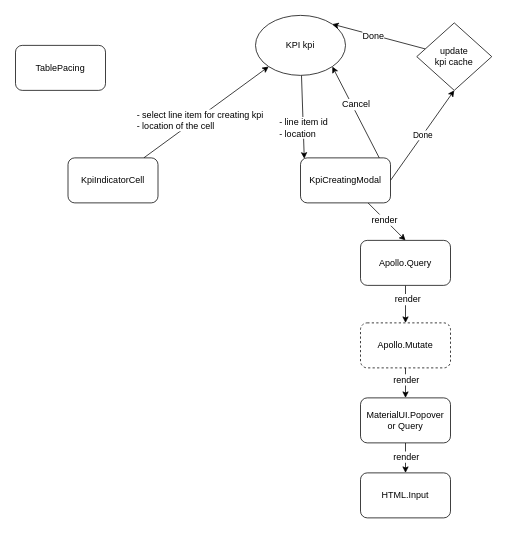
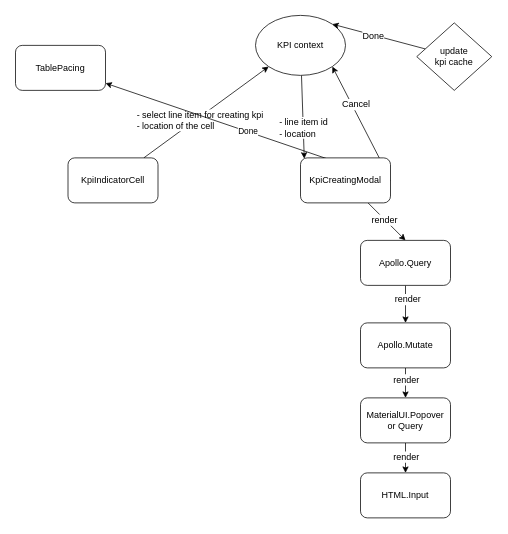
node "KPI kpi": label "KPI kpi" -> "KPI context"
edge "KpiCreatingModal" -> "update kpi cache": now "KpiCreatingModal" -> "TablePacing"
node "Apollo.Mutate": style dashed -> solid
